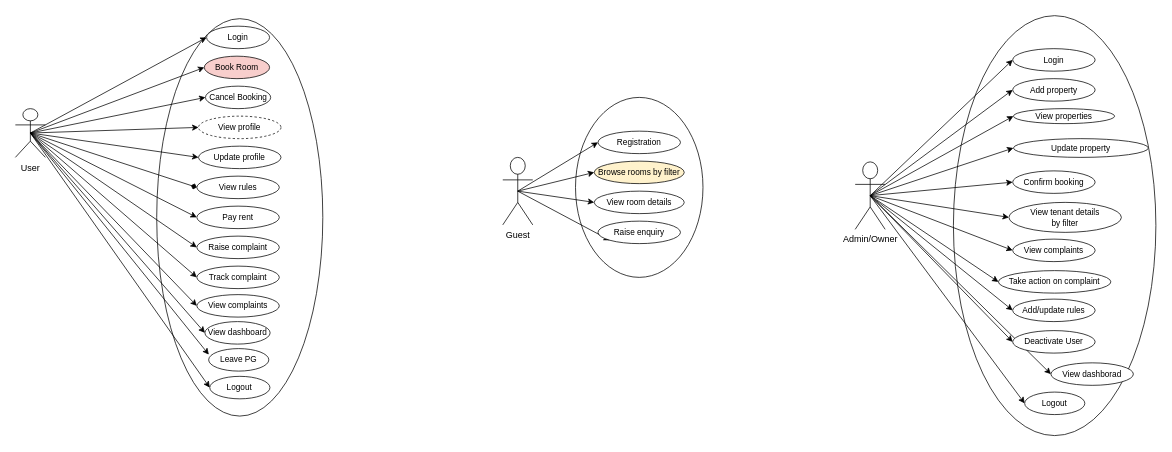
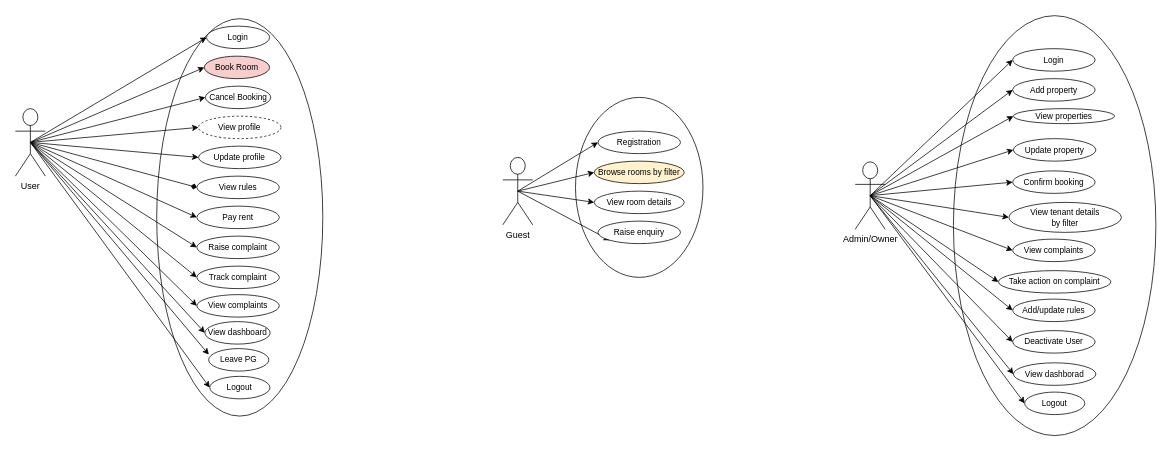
node "User": size 30x49 -> 30x68
node "Update property": size 135x19 -> 83x23
node "View dashborad": moved (1092, 374) -> (1055, 374)
